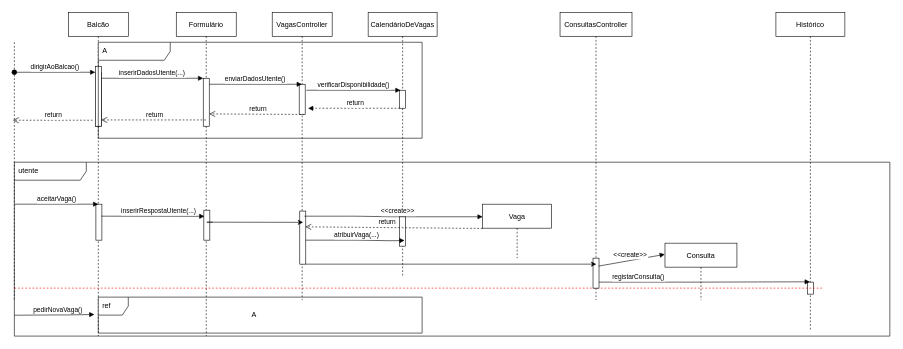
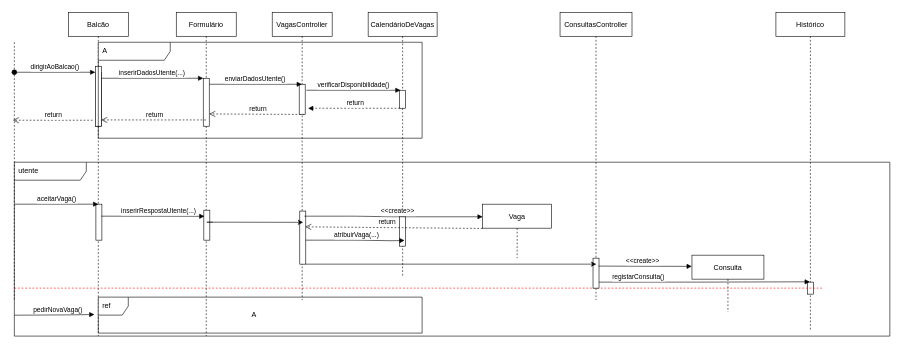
node "Consulta": moved (701, 272) -> (728, 284)
